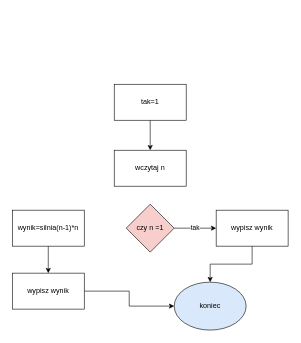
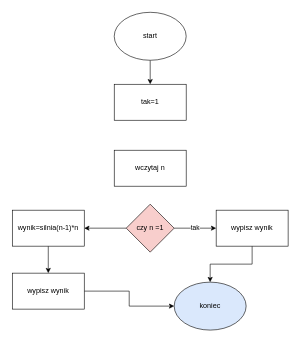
node "start": added
edge "start" -> "tak=1": added
edge "tak=1" -> "wczytaj n": removed
edge "czy n =1" -> "wynik=silnia(n-1)*n": added
